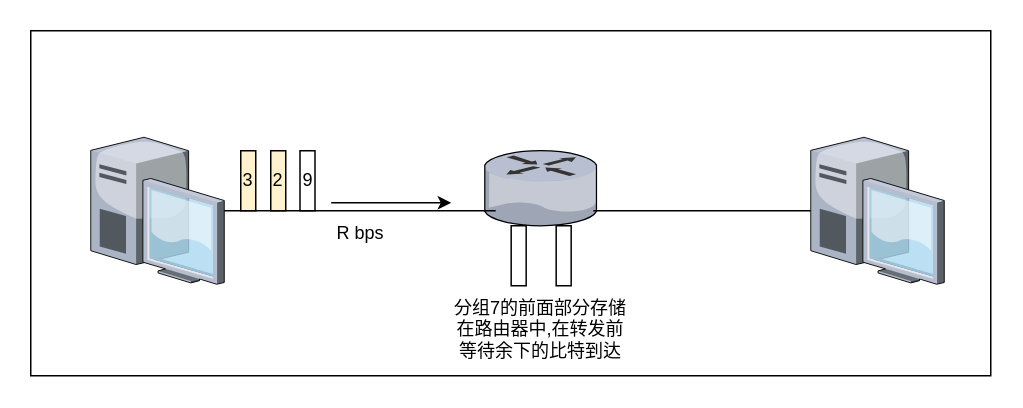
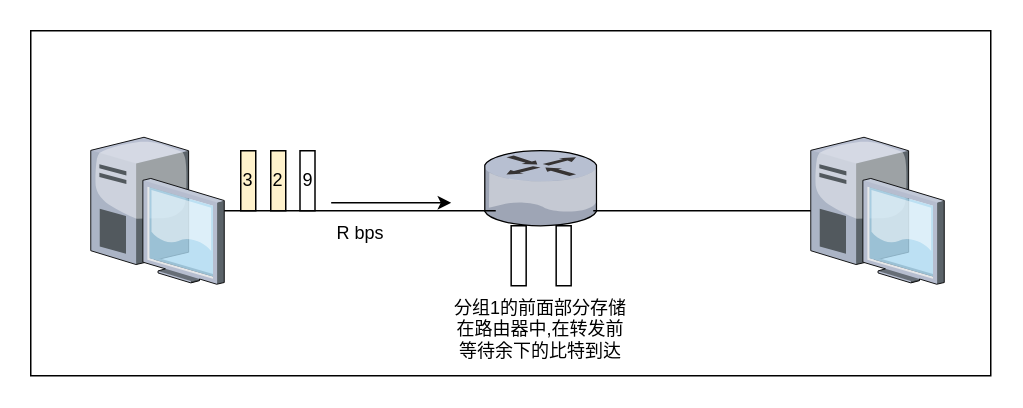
node "分组7的前面部分存储在路由器中,在转发前等待余下的比特到达": label "分组7的前面部分存储在路由器中,在转发前等待余下的比特到达" -> "分组1的前面部分存储在路由器中,在转发前等待余下的比特到达"
